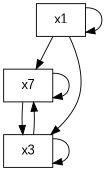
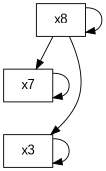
node "x1": label "x1" -> "x8"
edge "x7" -> "x3": removed
edge "x3" -> "x7": removed
